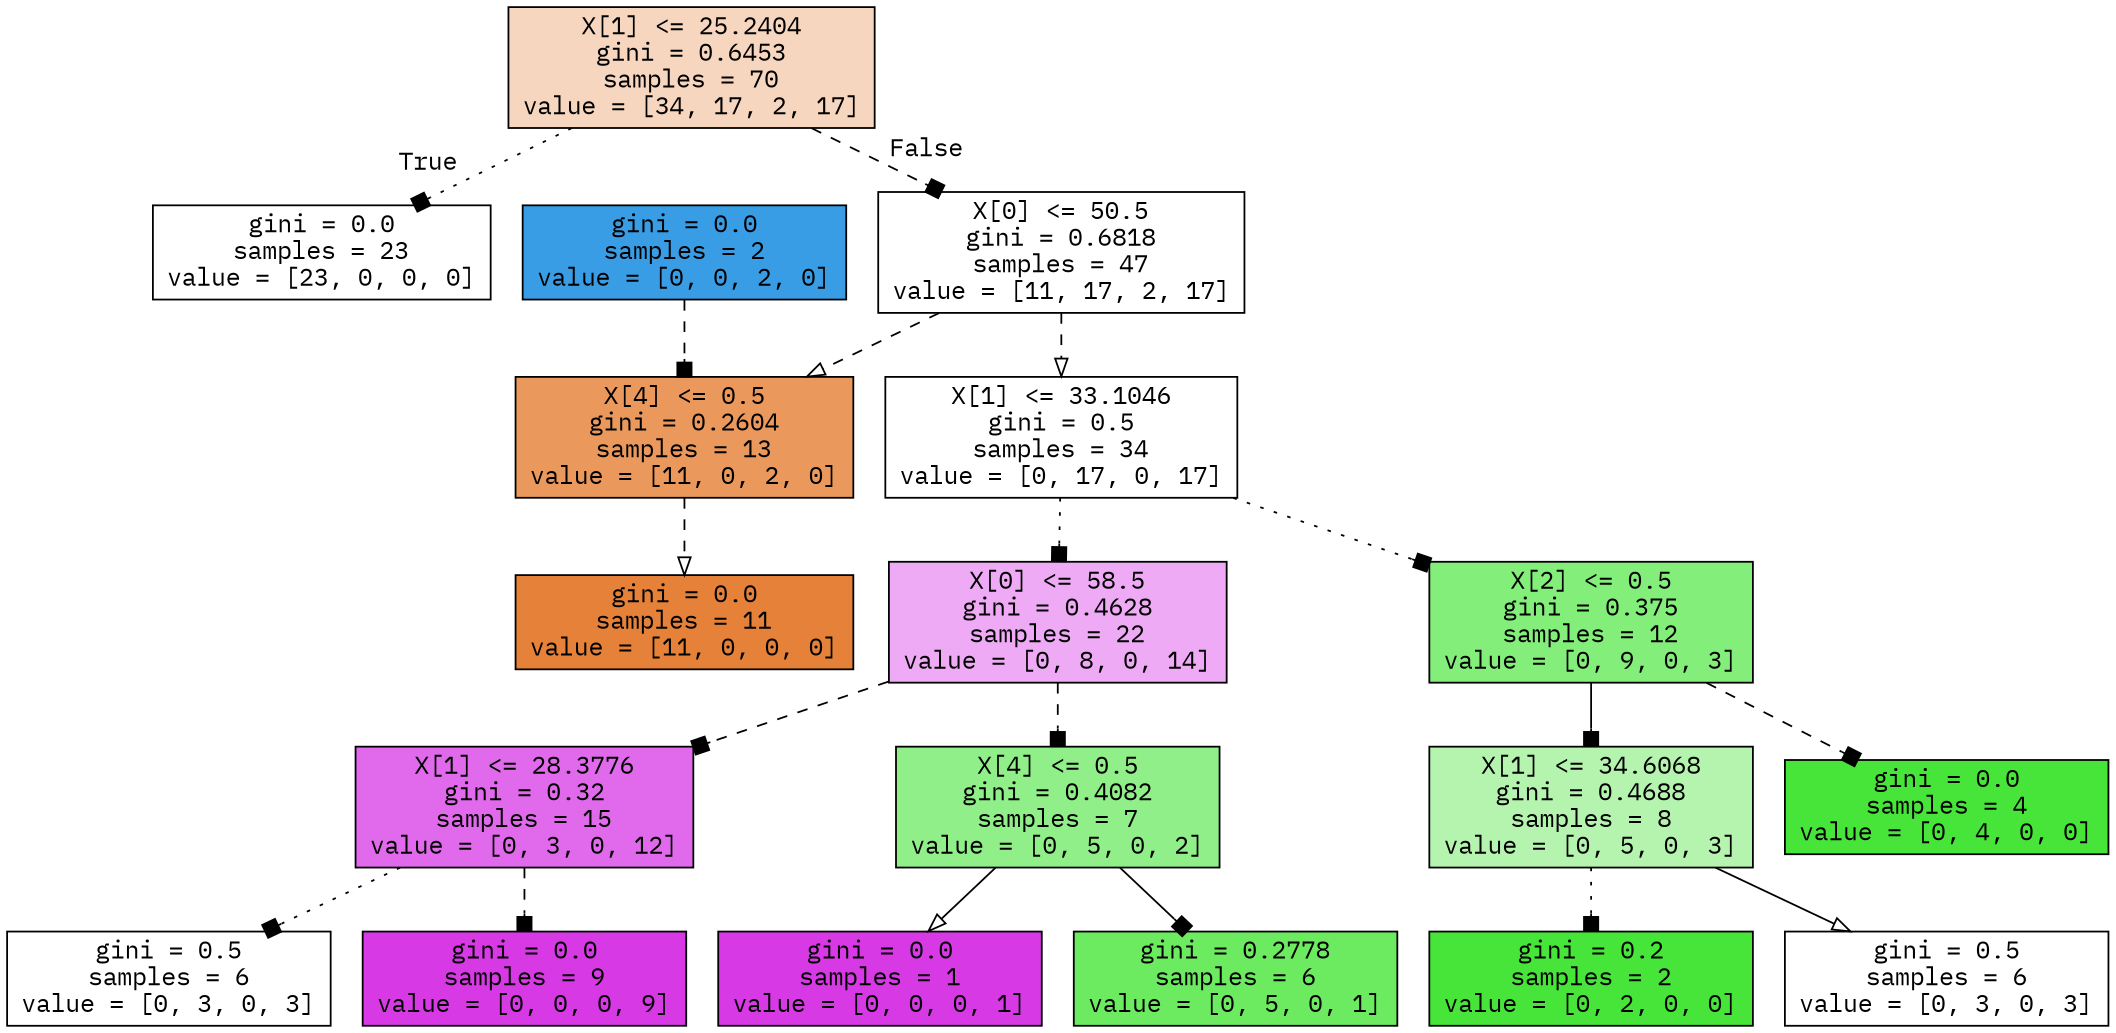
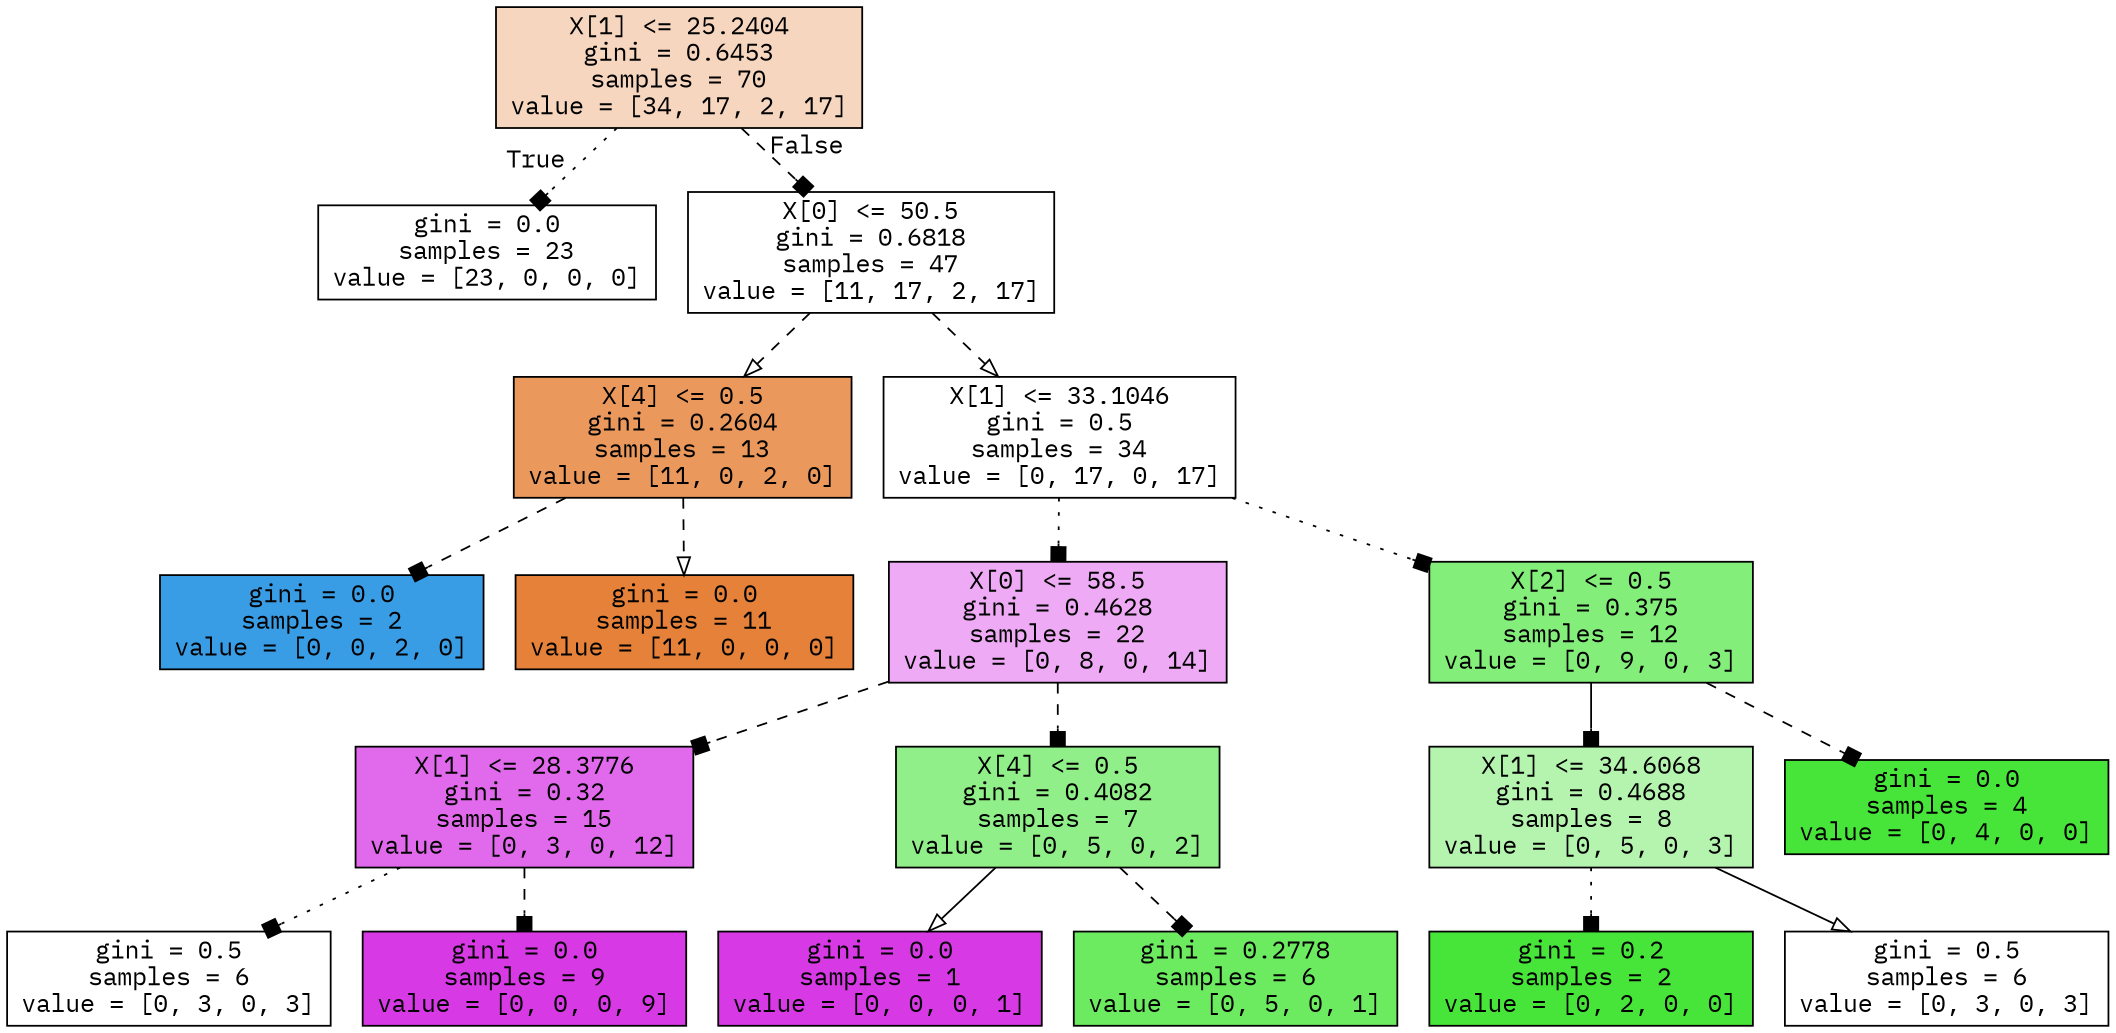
edge "gini = 0.0 samples = 2 value = [0, 0, 2, 0]" -> "X[4] <= 0.5 gini = 0.2604 samples = 13 value = [11, 0, 2, 0]": reversed
edge "X[4] <= 0.5 gini = 0.4082 samples = 7 value = [0, 5, 0, 2]" -> "gini = 0.2778 samples = 6 value = [0, 5, 0, 1]": style solid -> dashed
